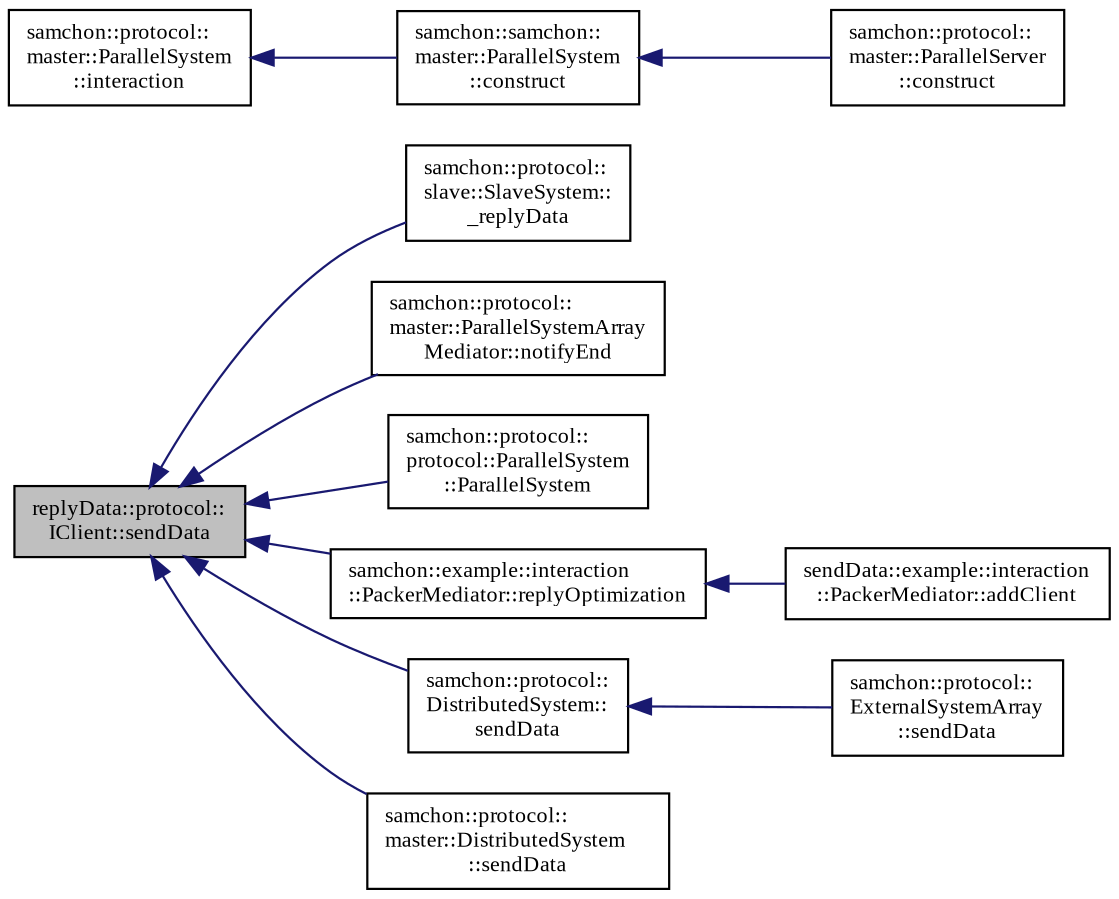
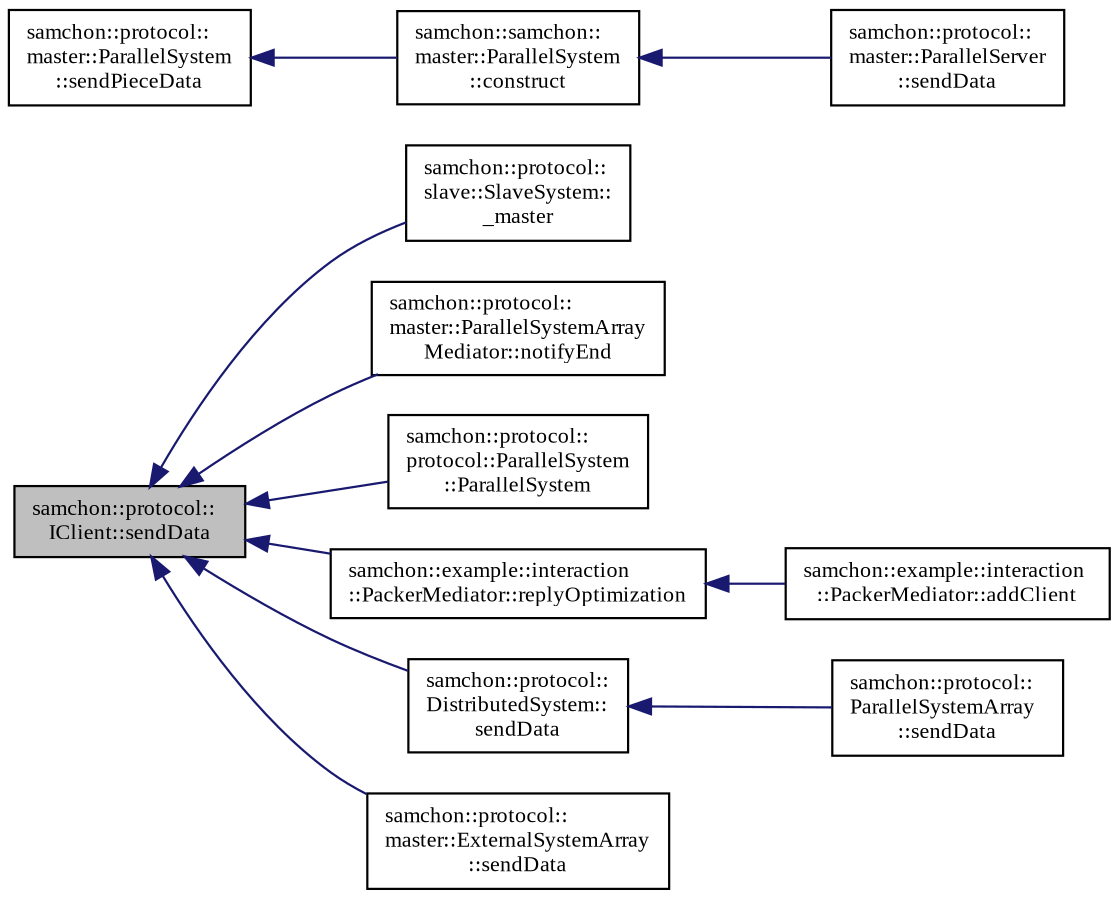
node "samchon::protocol:: master::ParallelSystem ::interaction": label "samchon::protocol:: master::ParallelSystem ::interaction" -> "samchon::protocol:: master::ParallelSystem ::sendPieceData"
node "samchon::protocol:: master::ParallelServer ::construct": label "samchon::protocol:: master::ParallelServer ::construct" -> "samchon::protocol:: master::ParallelServer ::sendData"
node "samchon::protocol:: slave::SlaveSystem:: _replyData": label "samchon::protocol:: slave::SlaveSystem:: _replyData" -> "samchon::protocol:: slave::SlaveSystem:: _master"
node "replyData::protocol:: IClient::sendData": label "replyData::protocol:: IClient::sendData" -> "samchon::protocol:: IClient::sendData"
node "sendData::example::interaction ::PackerMediator::addClient": label "sendData::example::interaction ::PackerMediator::addClient" -> "samchon::example::interaction ::PackerMediator::addClient"
node "samchon::protocol:: ExternalSystemArray ::sendData": label "samchon::protocol:: ExternalSystemArray ::sendData" -> "samchon::protocol:: ParallelSystemArray ::sendData"
node "samchon::protocol:: master::DistributedSystem ::sendData": label "samchon::protocol:: master::DistributedSystem ::sendData" -> "samchon::protocol:: master::ExternalSystemArray ::sendData"
